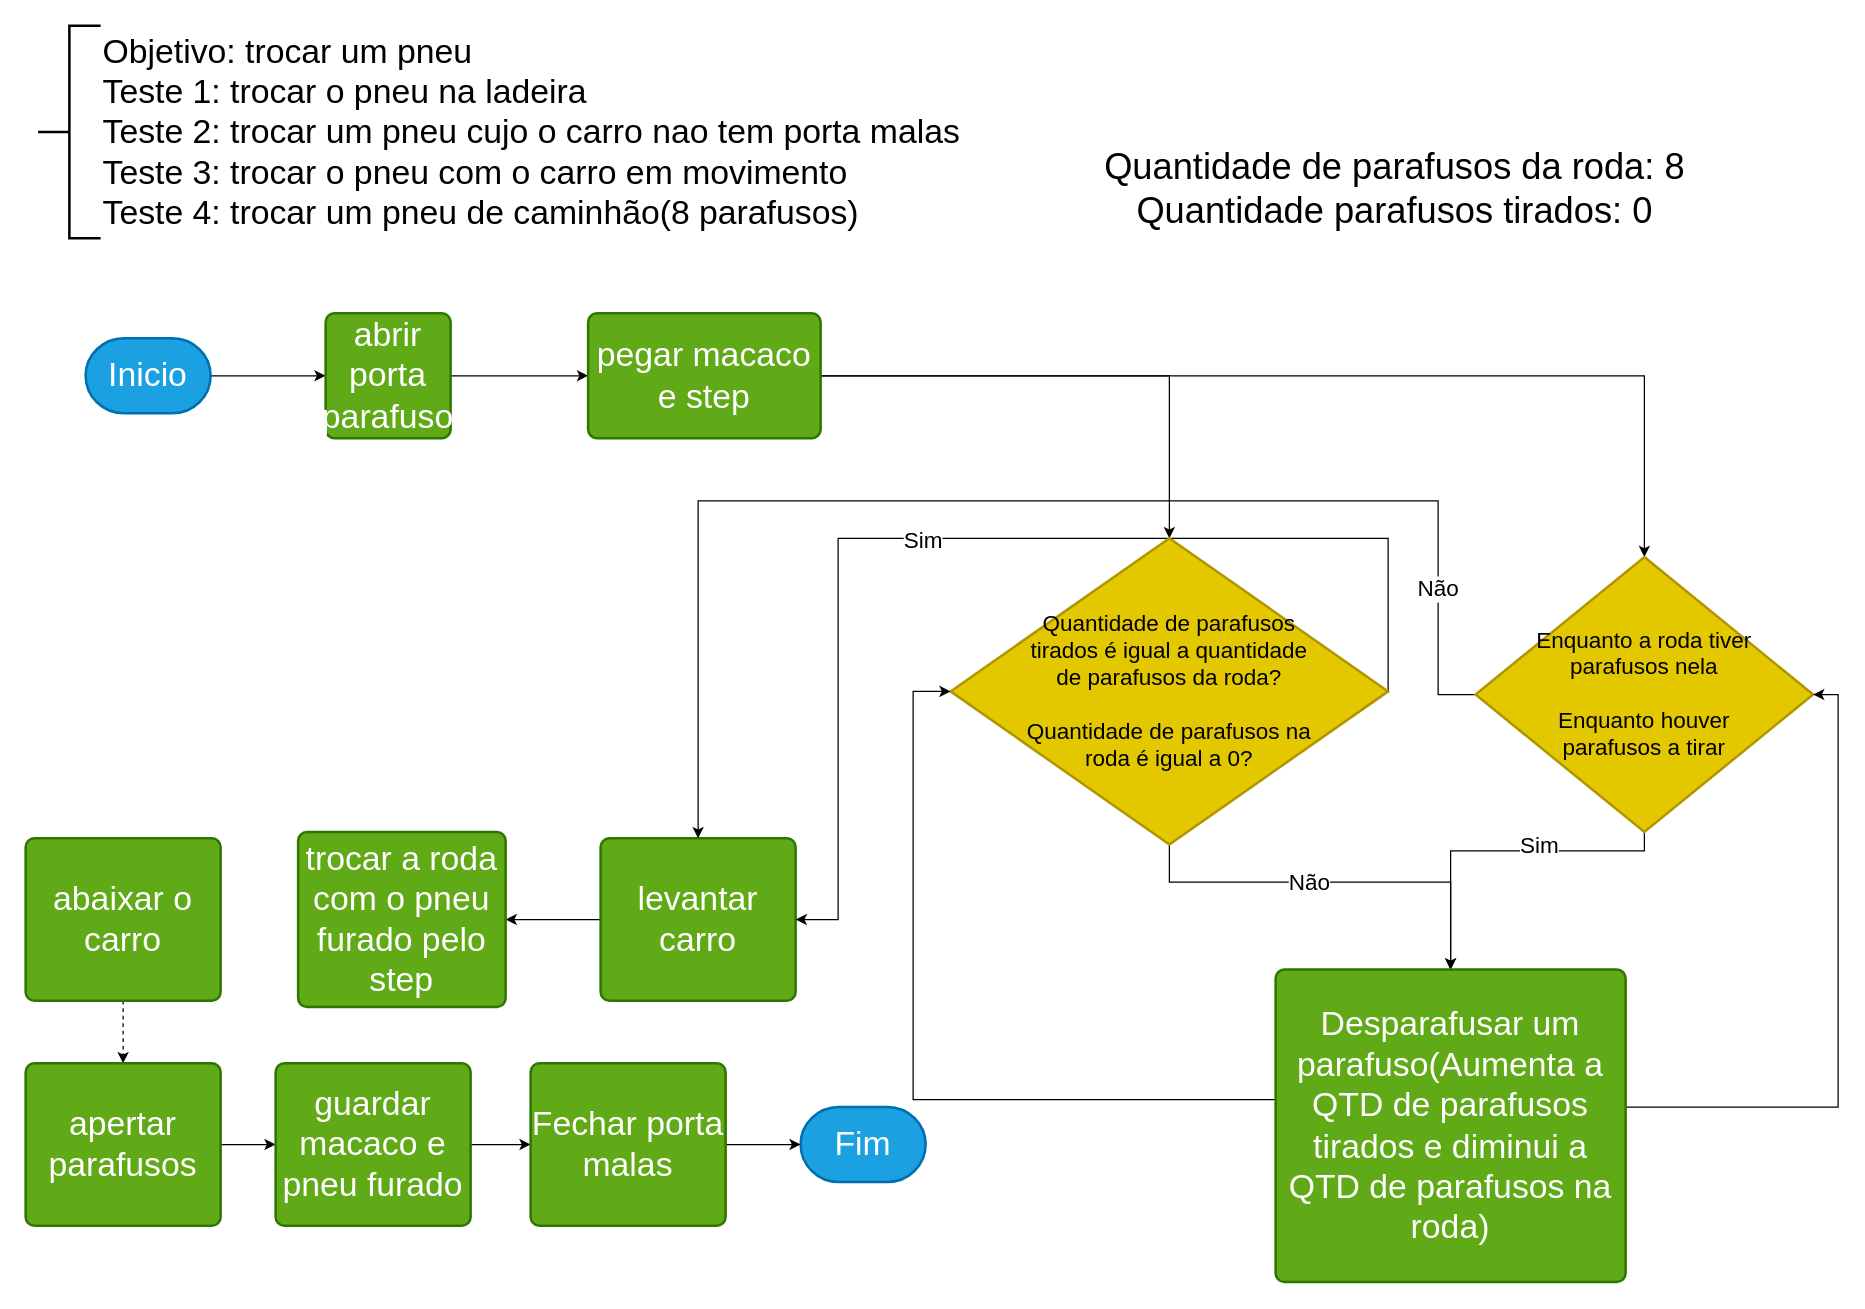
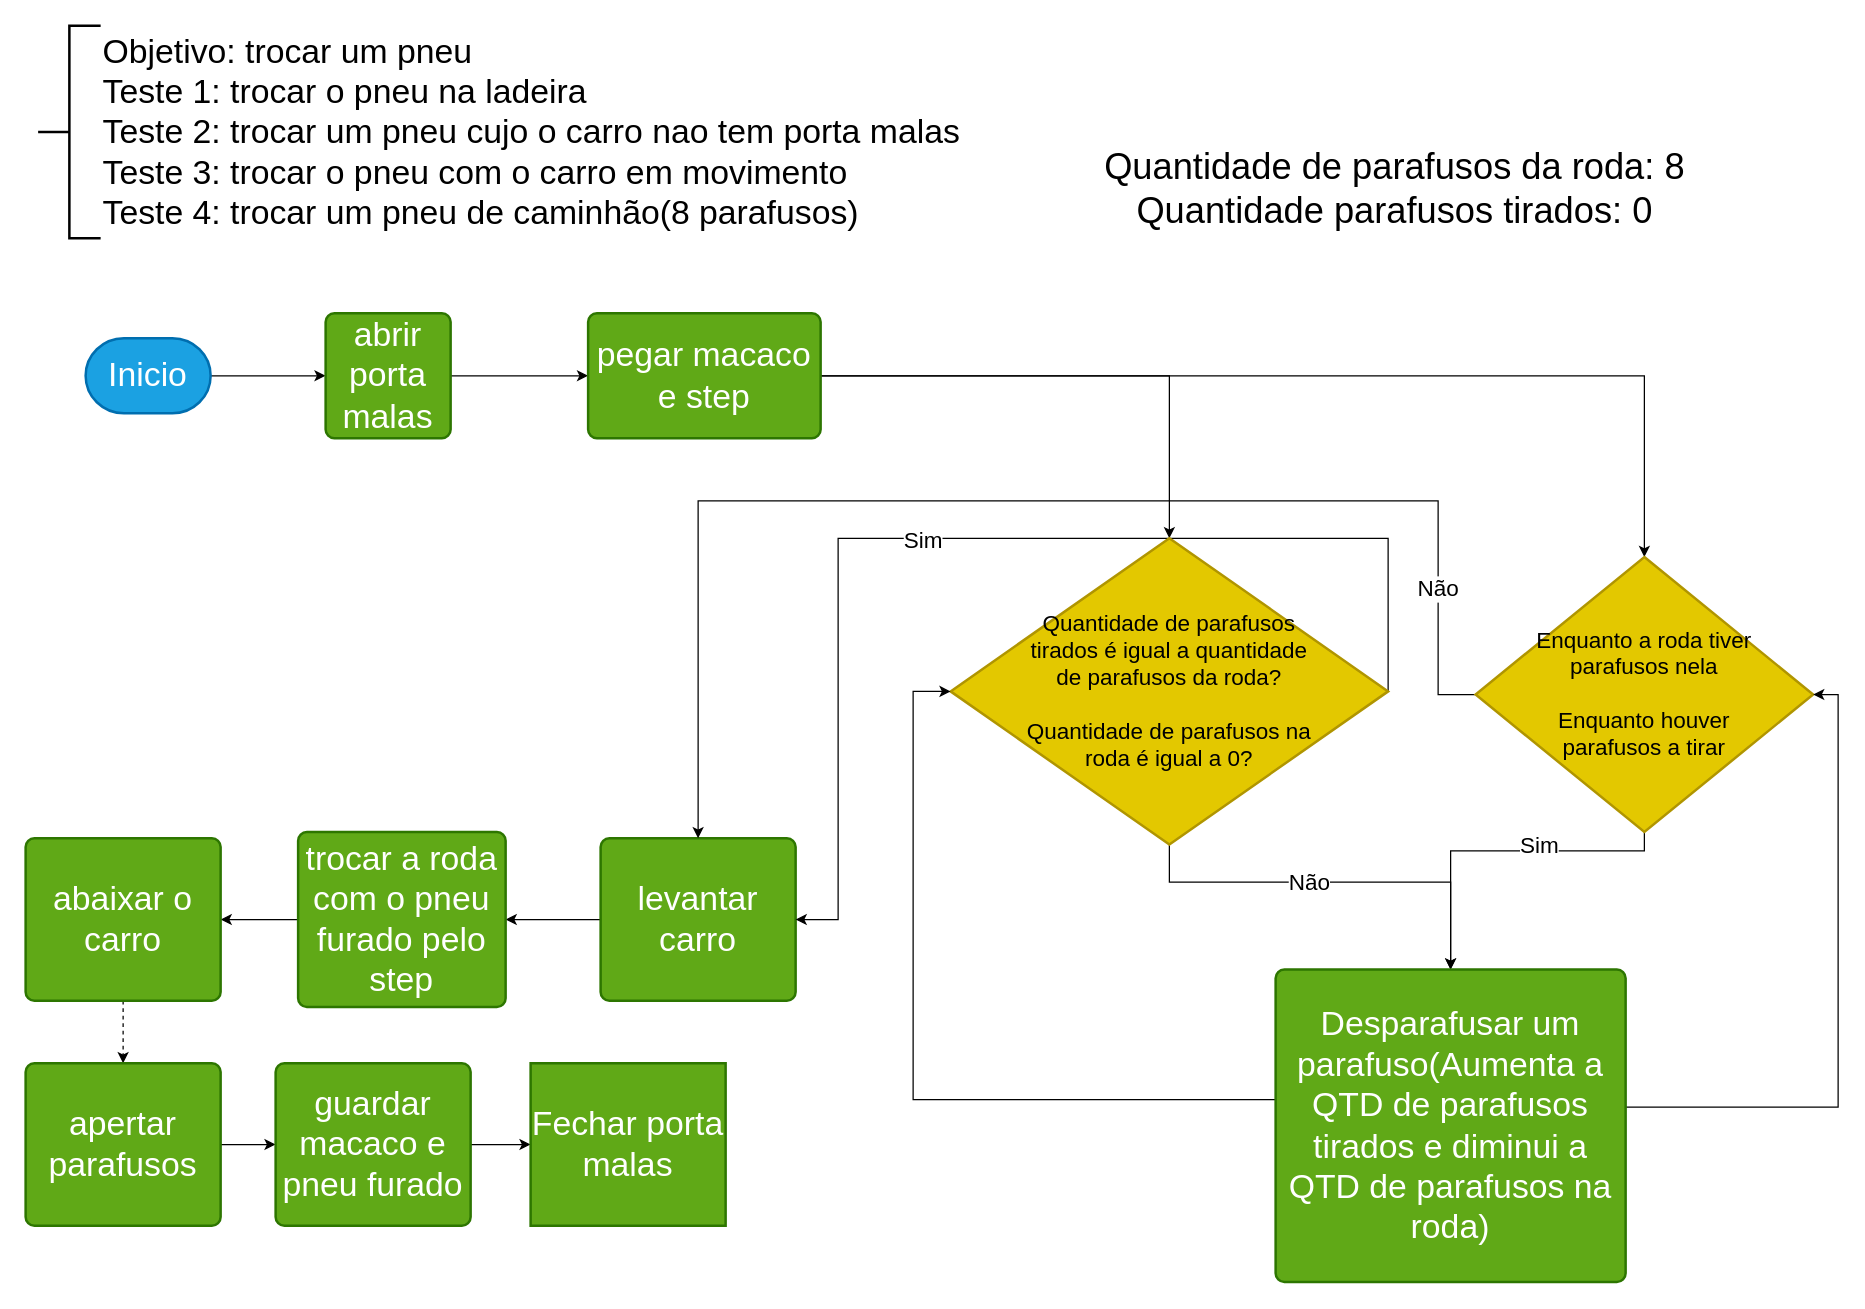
node "abrir porta parafuso": label "abrir porta parafuso" -> "abrir porta malas"
edge "trocar a roda com o pneu furado pelo step" -> "abaixar o carro": added
node "Fechar porta malas": shape rounded rectangle -> rectangle
edge "Fechar porta malas" -> "Fim": removed
node "Fim": removed
